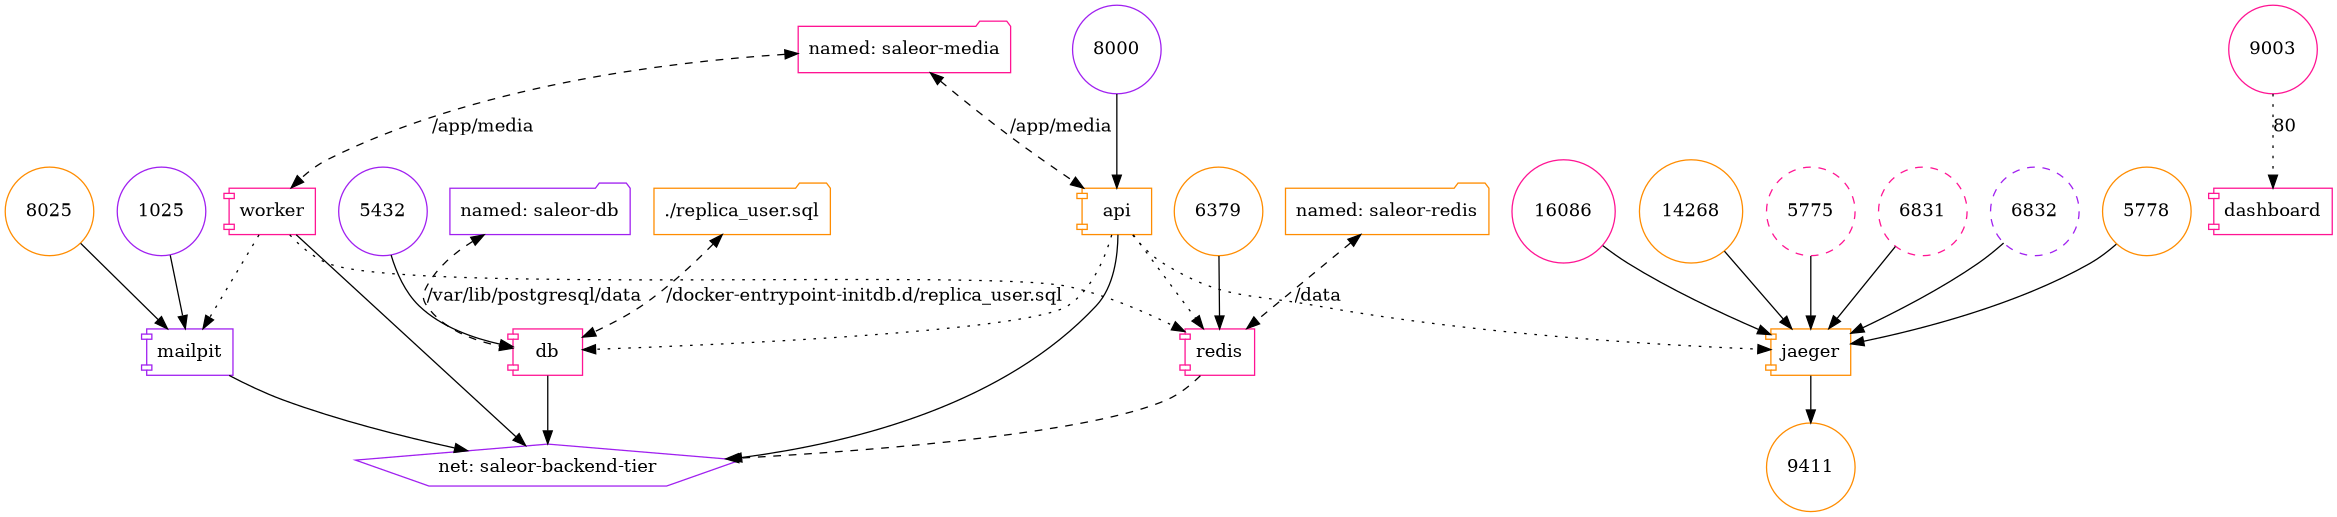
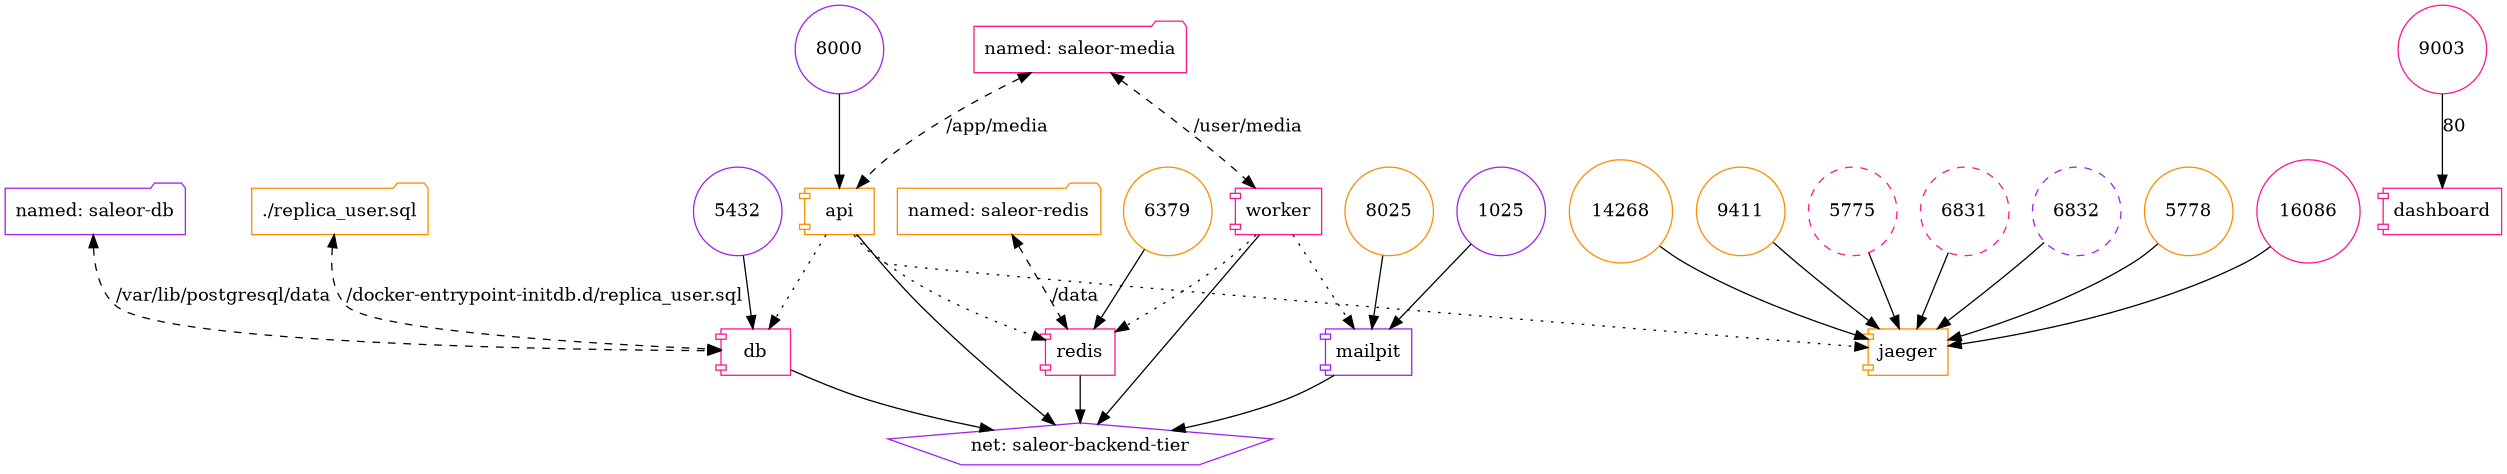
edge "named: saleor-media" -- "worker": label "/app/media" -> "/user/media"
edge "9003" -> "dashboard": style dotted -> solid
edge "jaeger" -> "9411": reversed
edge "redis" -> "net: saleor-backend-tier": style dashed -> solid
